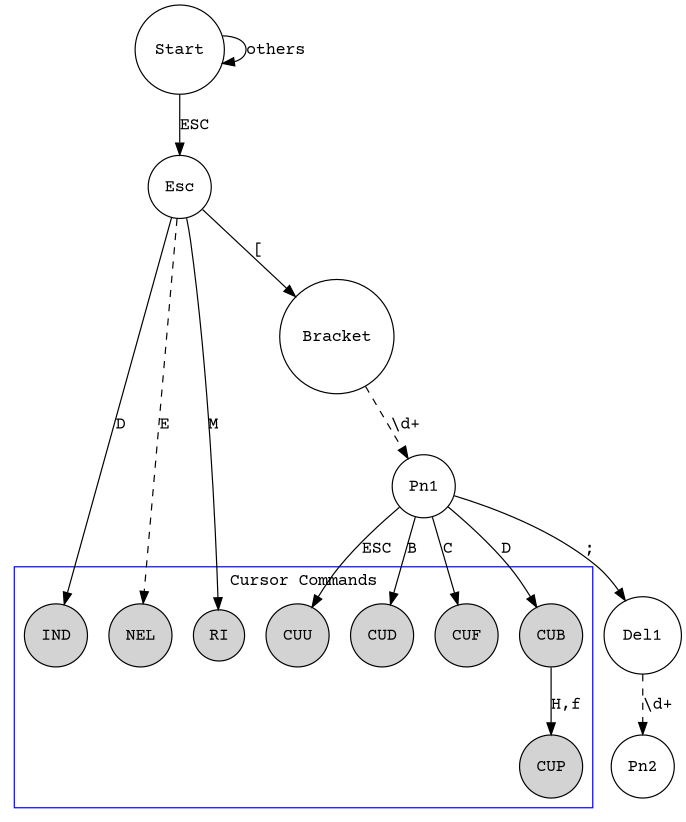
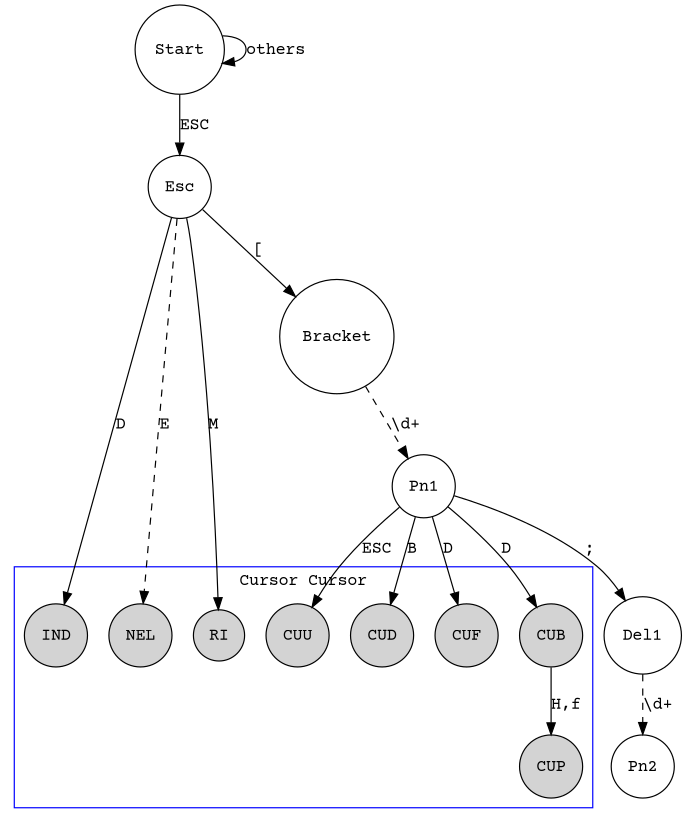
edge "Pn1" -> "CUF": label "C" -> "D"
cluster "Cursor Commands": label "Cursor Commands" -> "Cursor Cursor"
